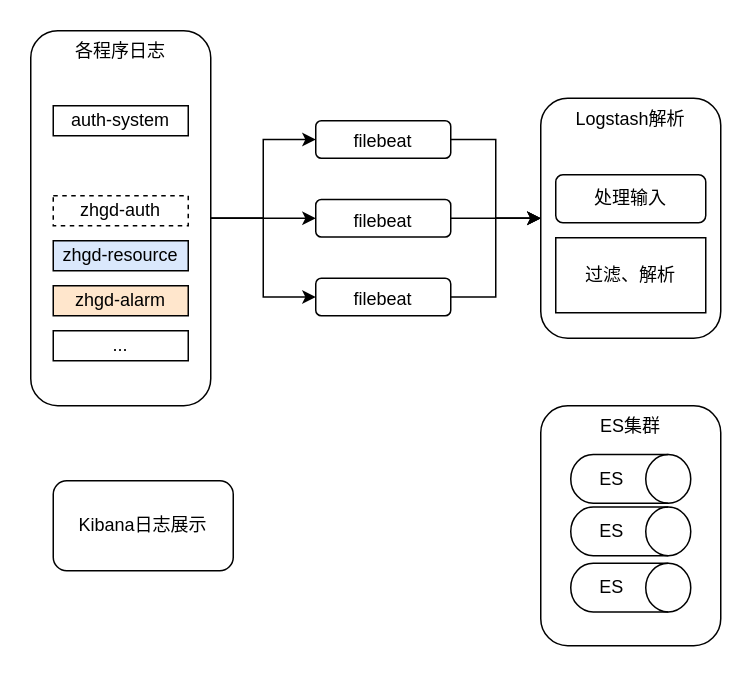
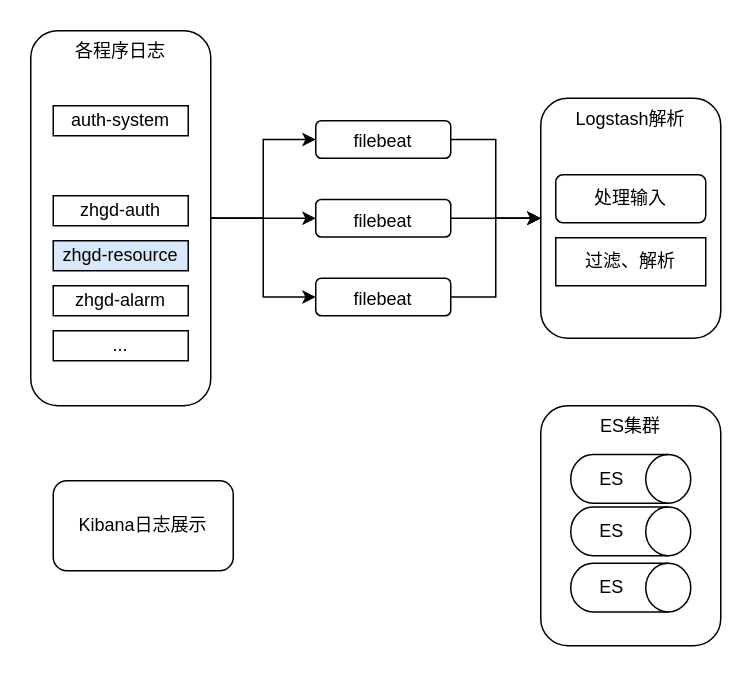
node "zhgd-auth": style dashed -> solid
node "过滤、解析": size 150x75 -> 150x48
node "zhgd-alarm": fillcolor #ffe6cc -> #ffffff
